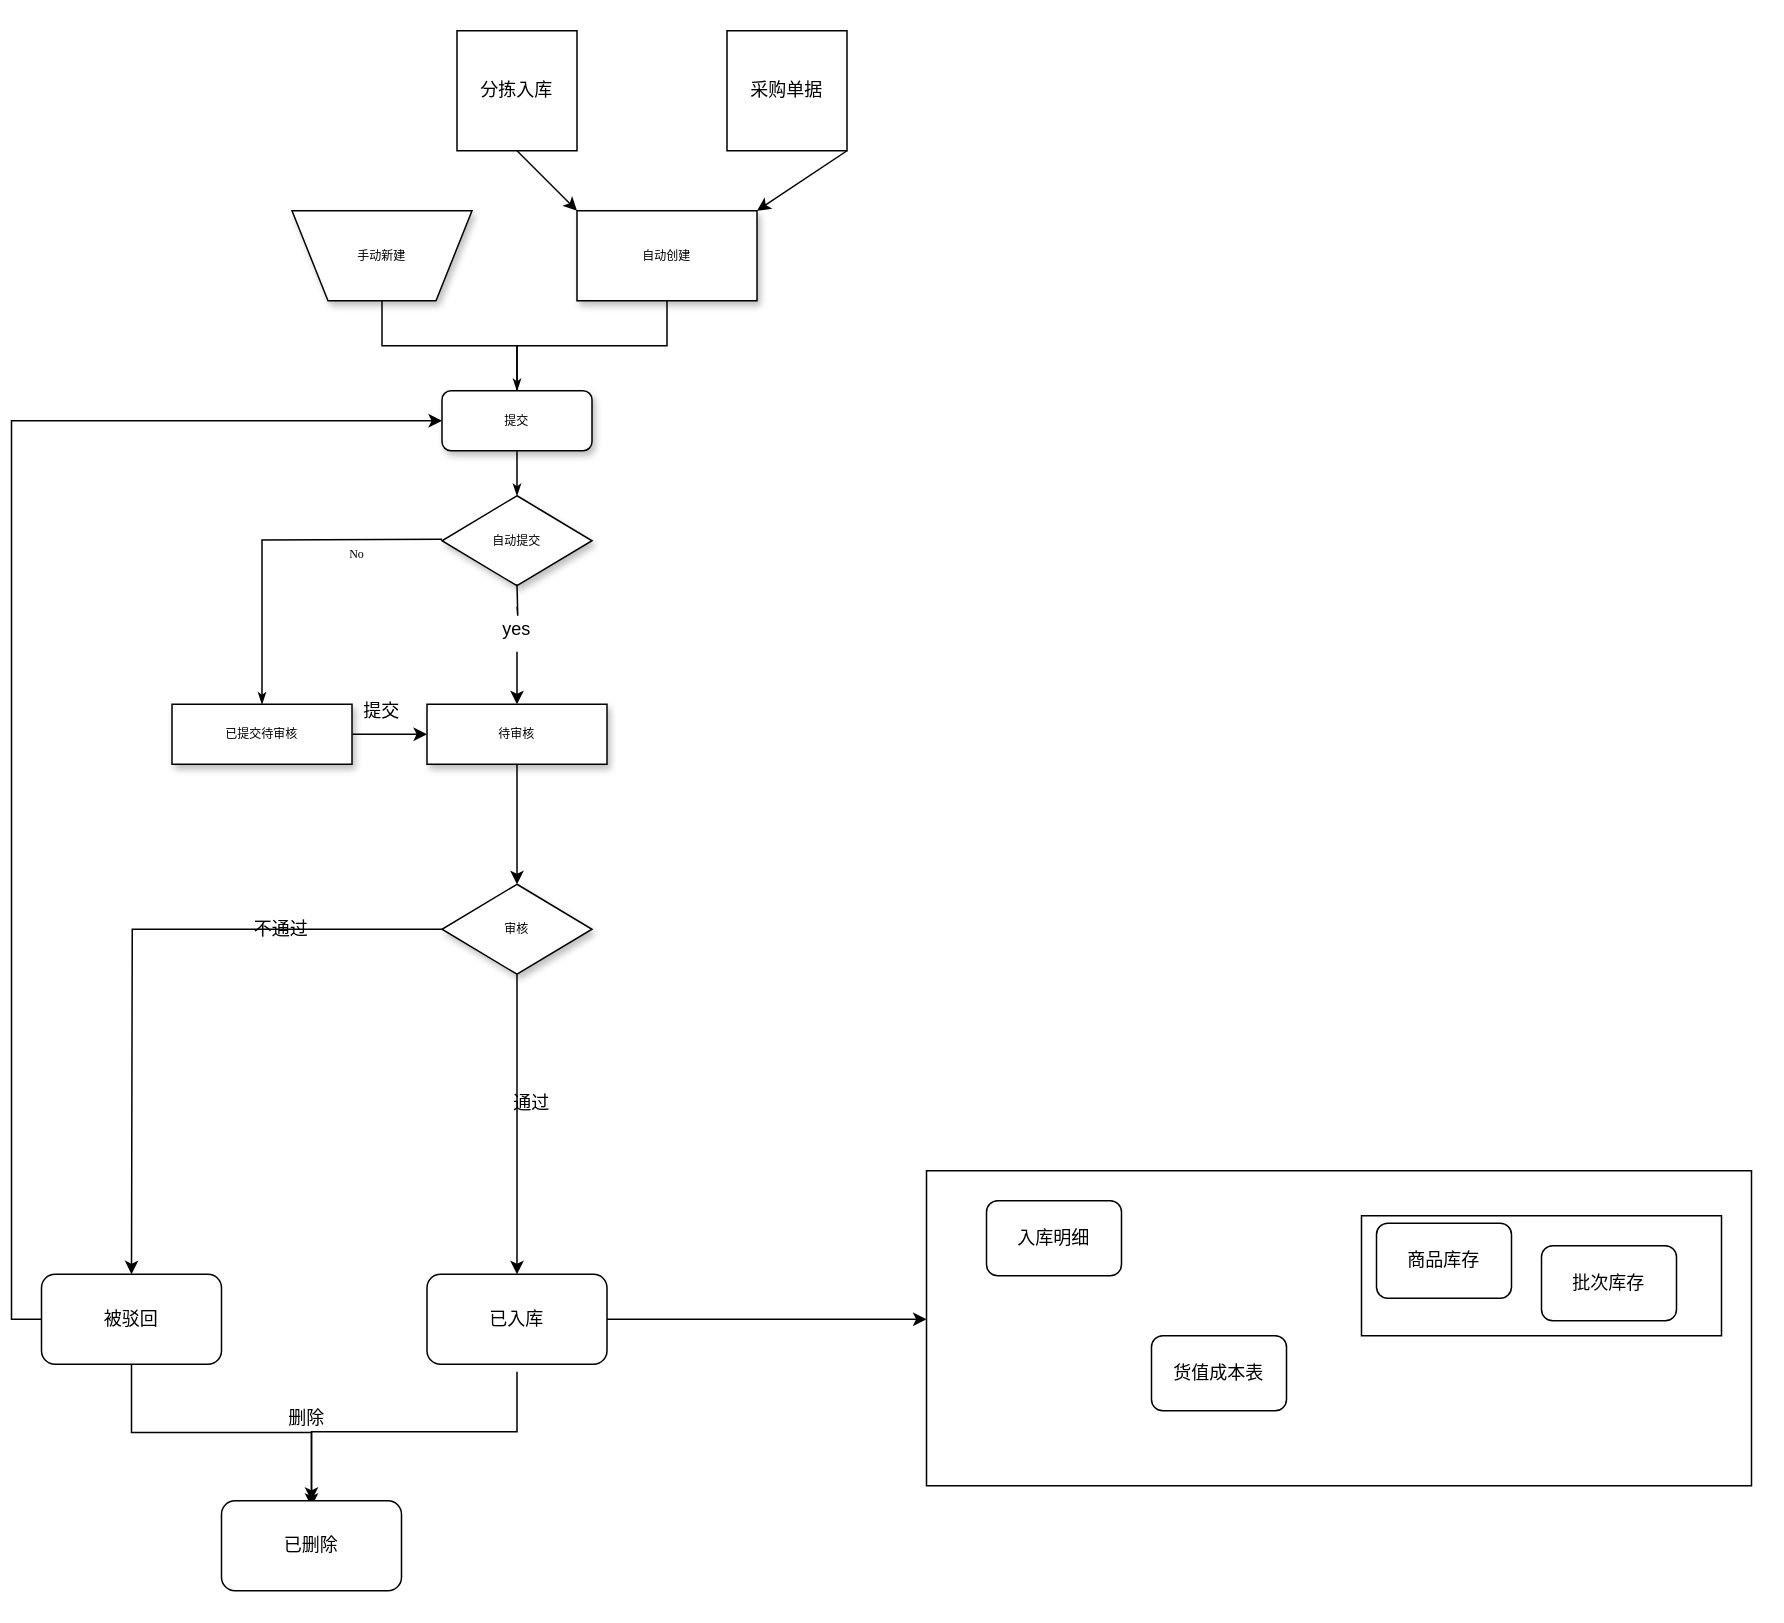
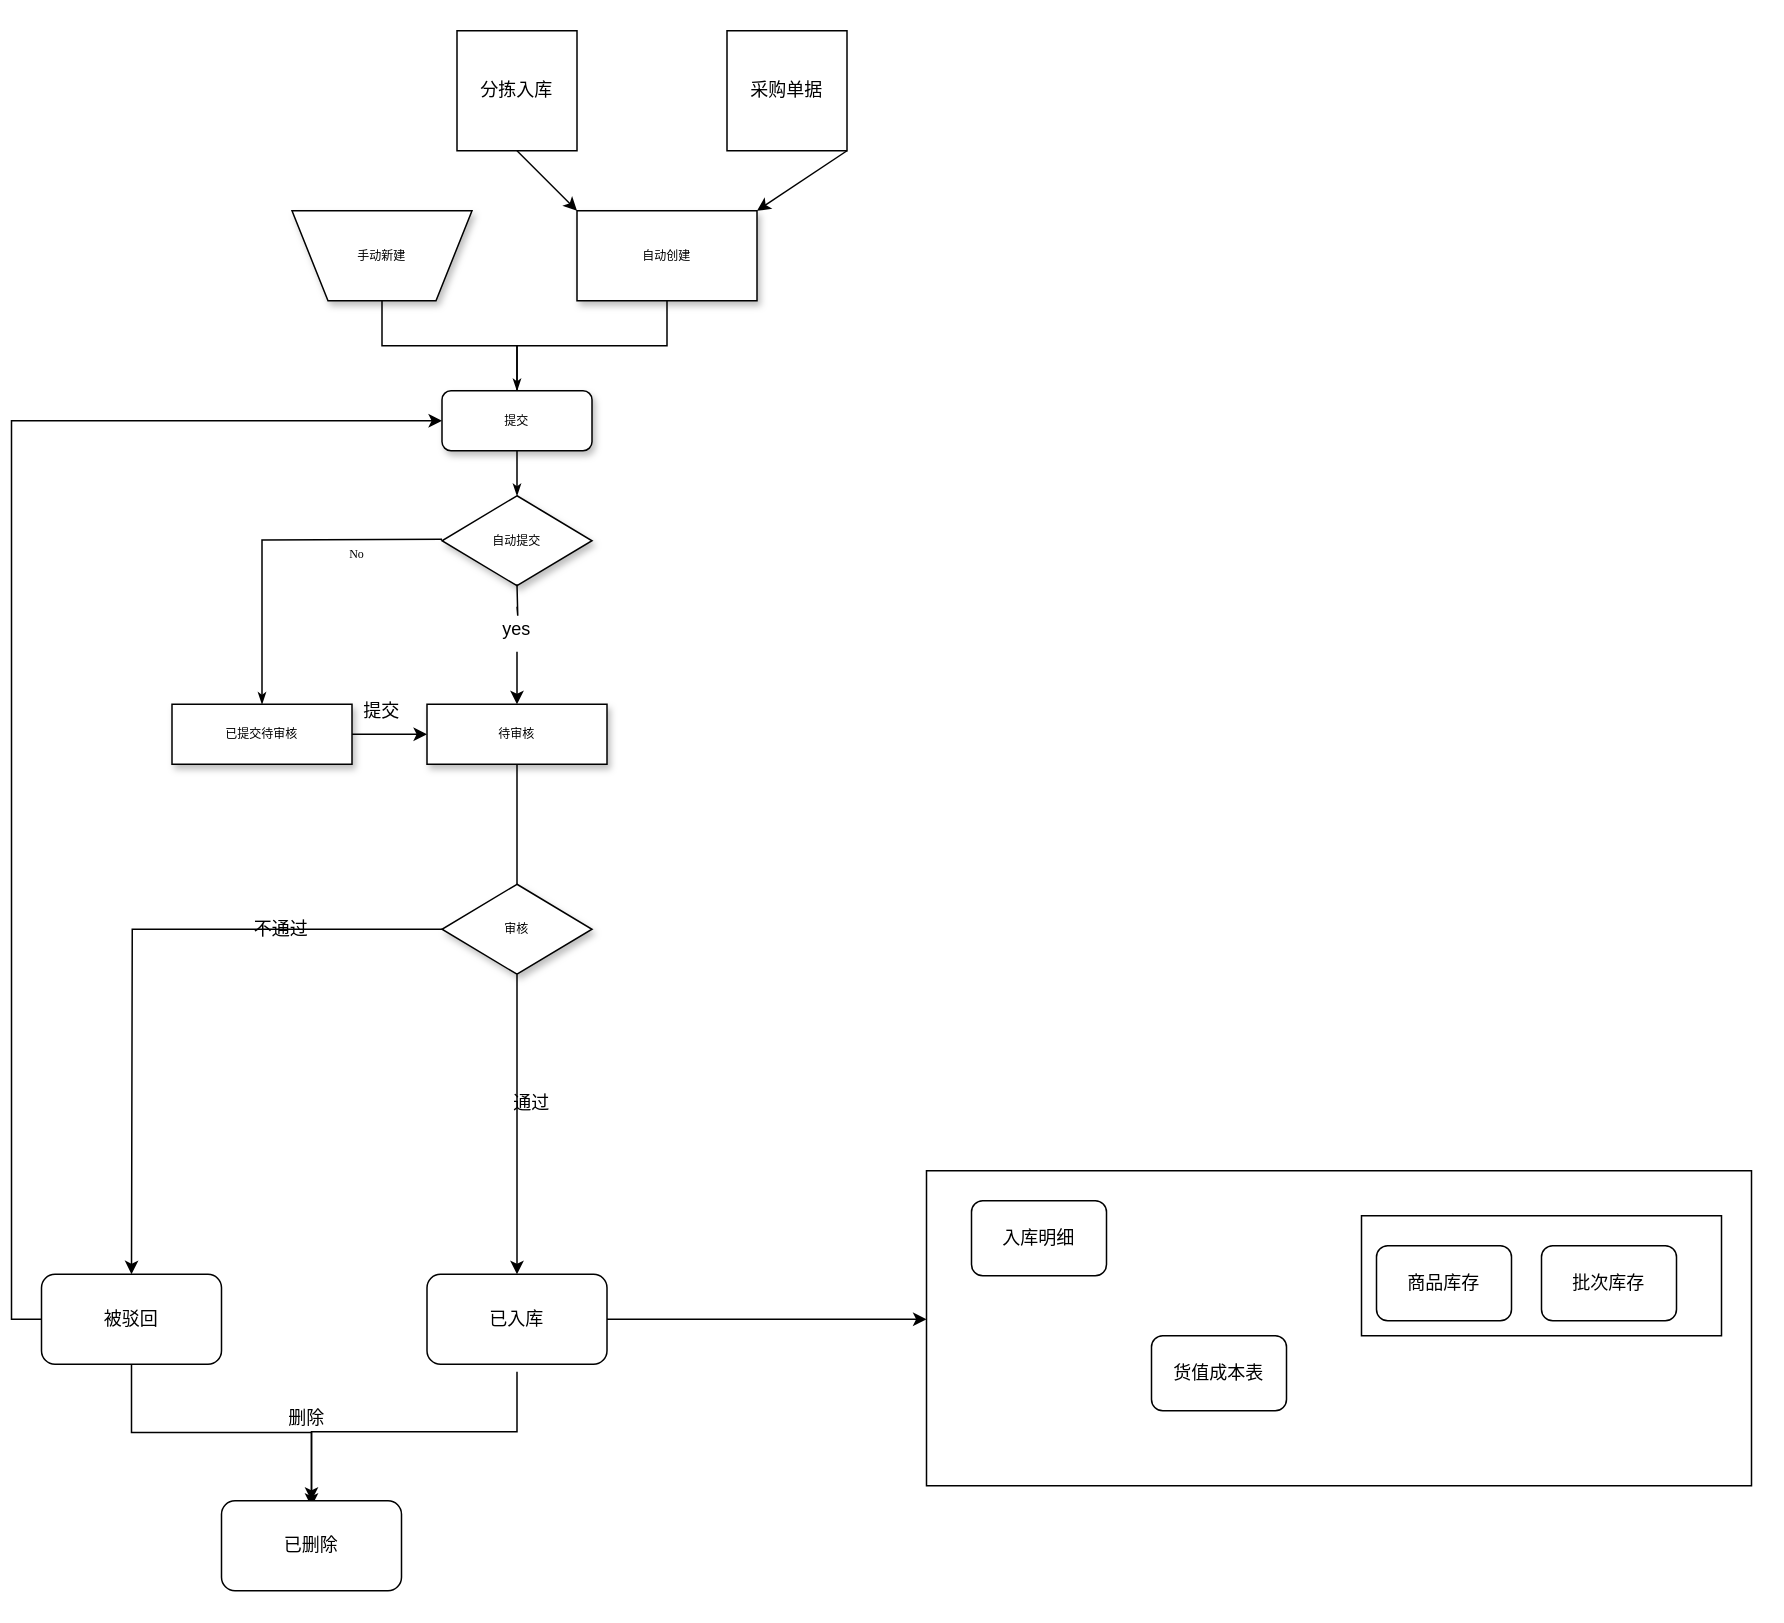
edge "待审核" -> "审核": arrowhead classic -> none
node "入库明细": moved (1054, 1238) -> (1039, 1238)
node "商品库存": moved (1444, 1261) -> (1444, 1283)
